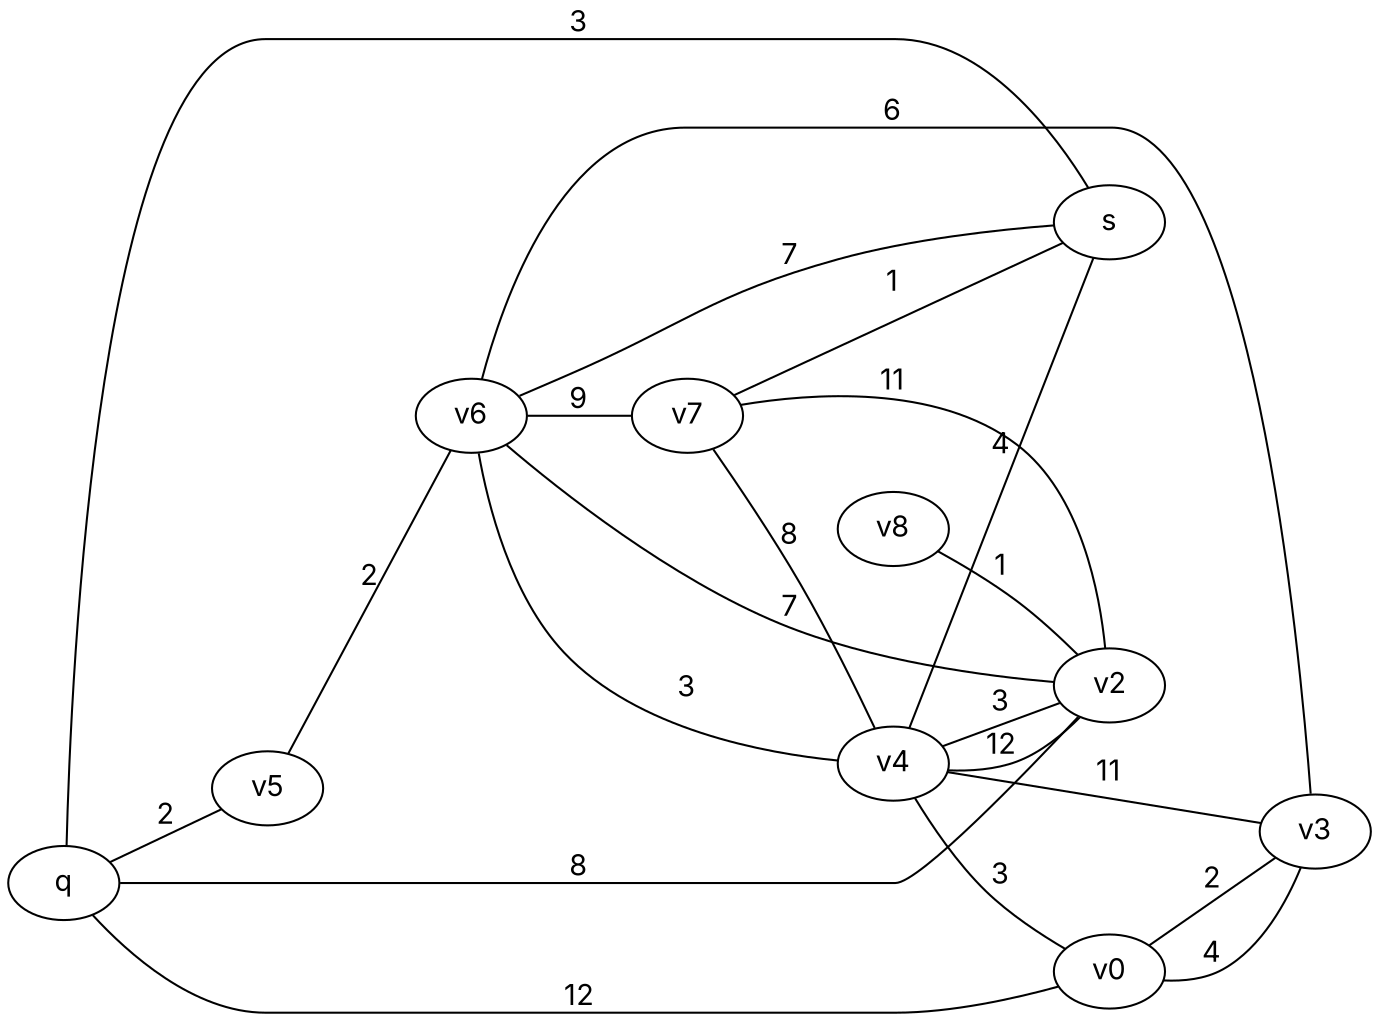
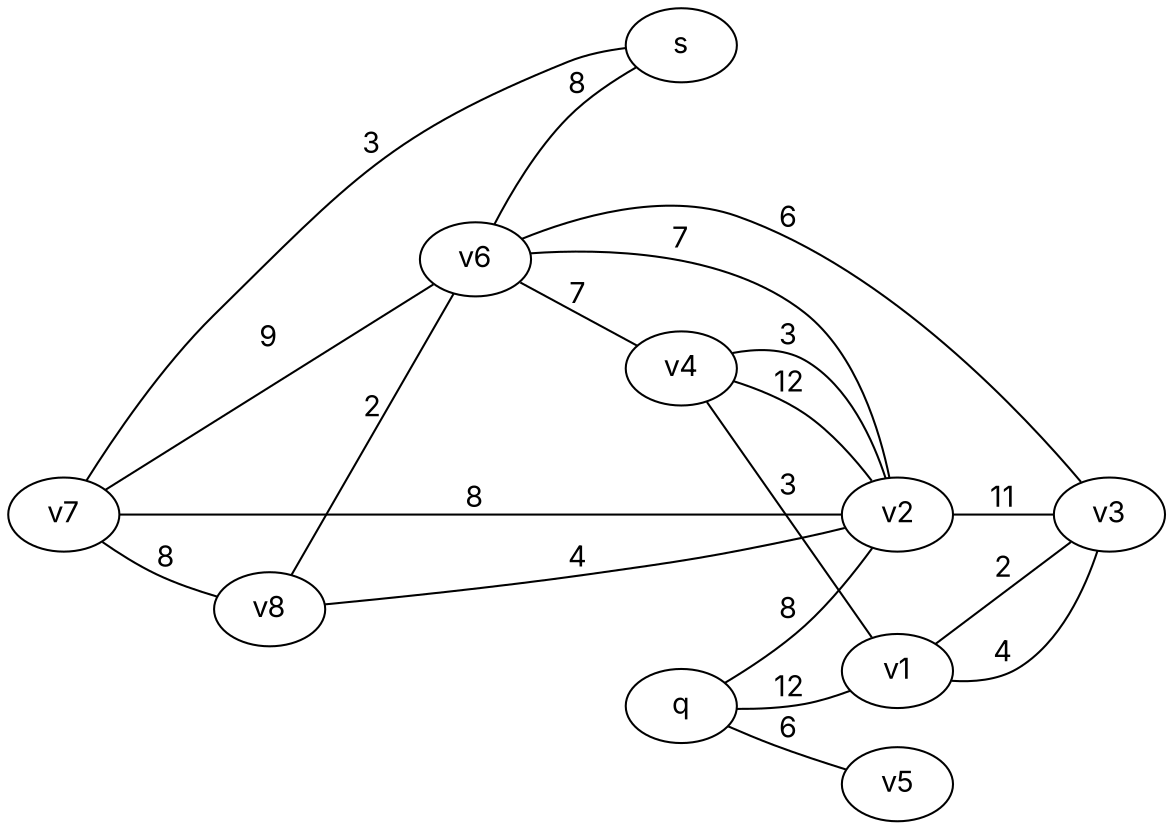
edge "s" -- "q": removed, label "3"
edge "s" -- "v6": label "7" -> "8"
edge "s" -- "v7": label "1" -> "3"
edge "v7" -- "v2": label "11" -> "8"
edge "s" -- "v4": removed, label "4"
edge "v8" -- "v2": label "1" -> "4"
edge "v7" -- "v4": now "v7" -- "v8"
edge "v6" -- "v5": now "v6" -- "v8"
edge "v6" -- "v4": label "3" -> "7"
edge "v4" -- "v3": now "v2" -- "v3"
edge "v5" -- "q": label "2" -> "6"
node "v0": label "v0" -> "v1"
